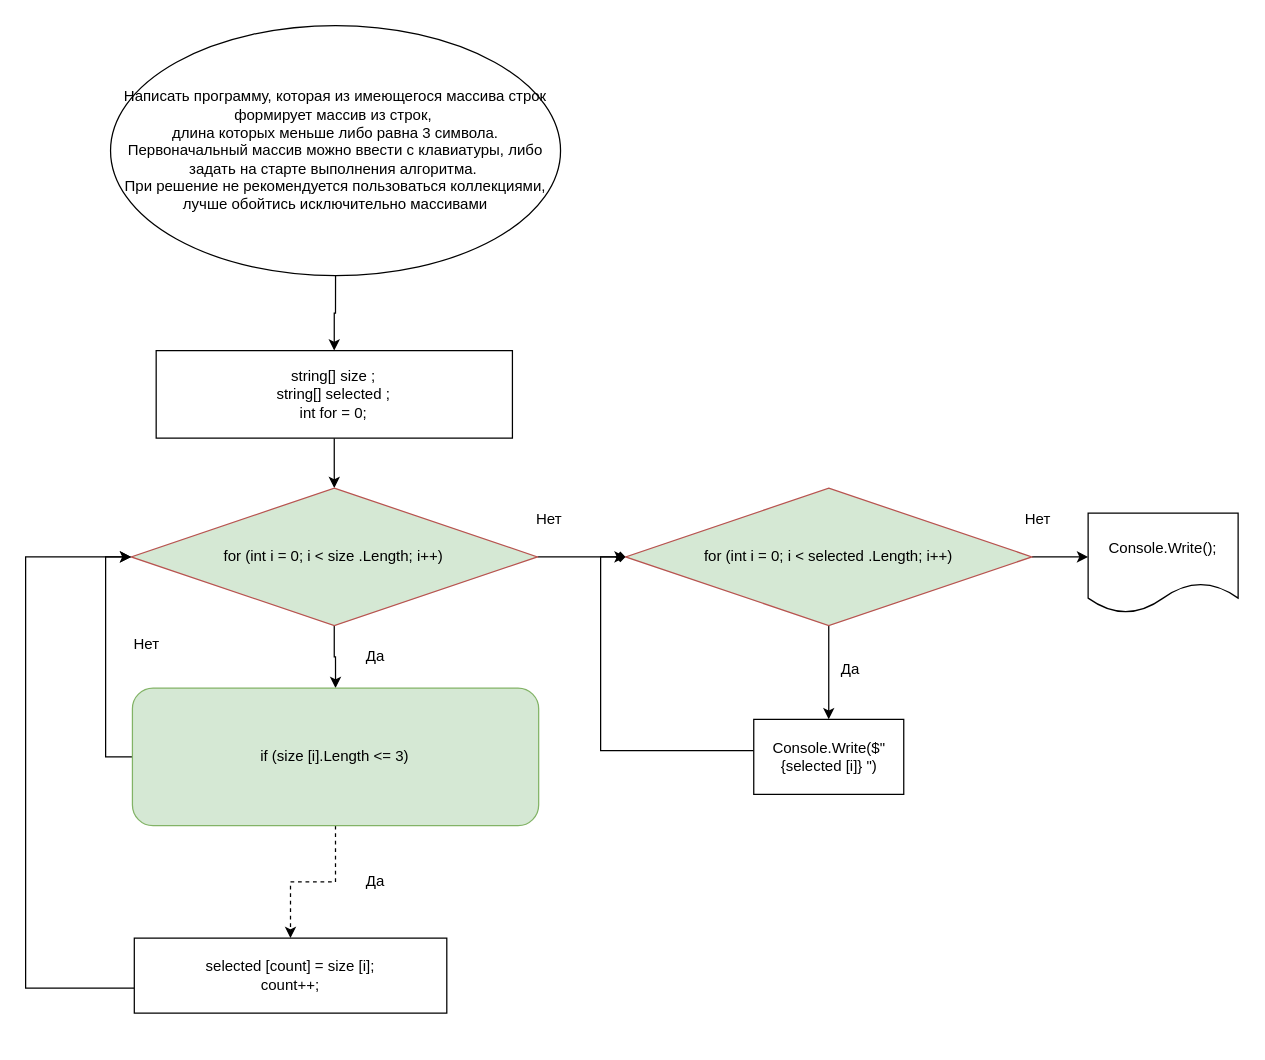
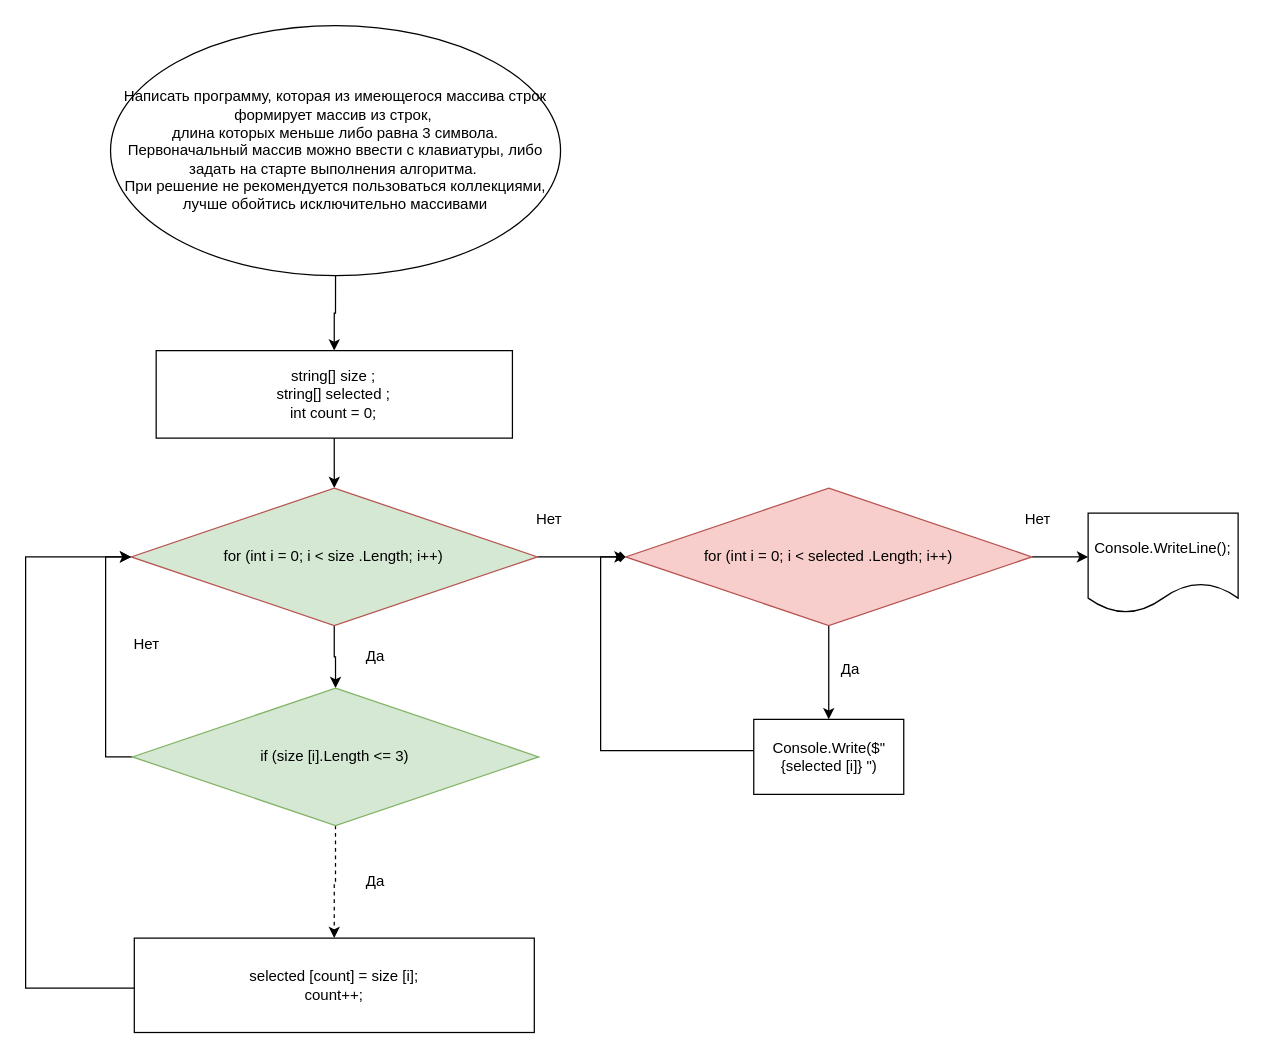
node "string[] size ; string[] selected ; int for = 0;": label "string[] size ; string[] selected ; int for = 0;" -> "string[] size ; string[] selected ; int count = 0;"
node "Console.Write();": label "Console.Write();" -> "Console.WriteLine();"
node "for (int i = 0; i < selected .Length; i++)": fillcolor #d5e8d4 -> #f8cecc
node "if (size [i].Length <= 3)": shape rounded rectangle -> diamond
node "selected [count] = size [i]; count++;": size 313x75 -> 400x94
